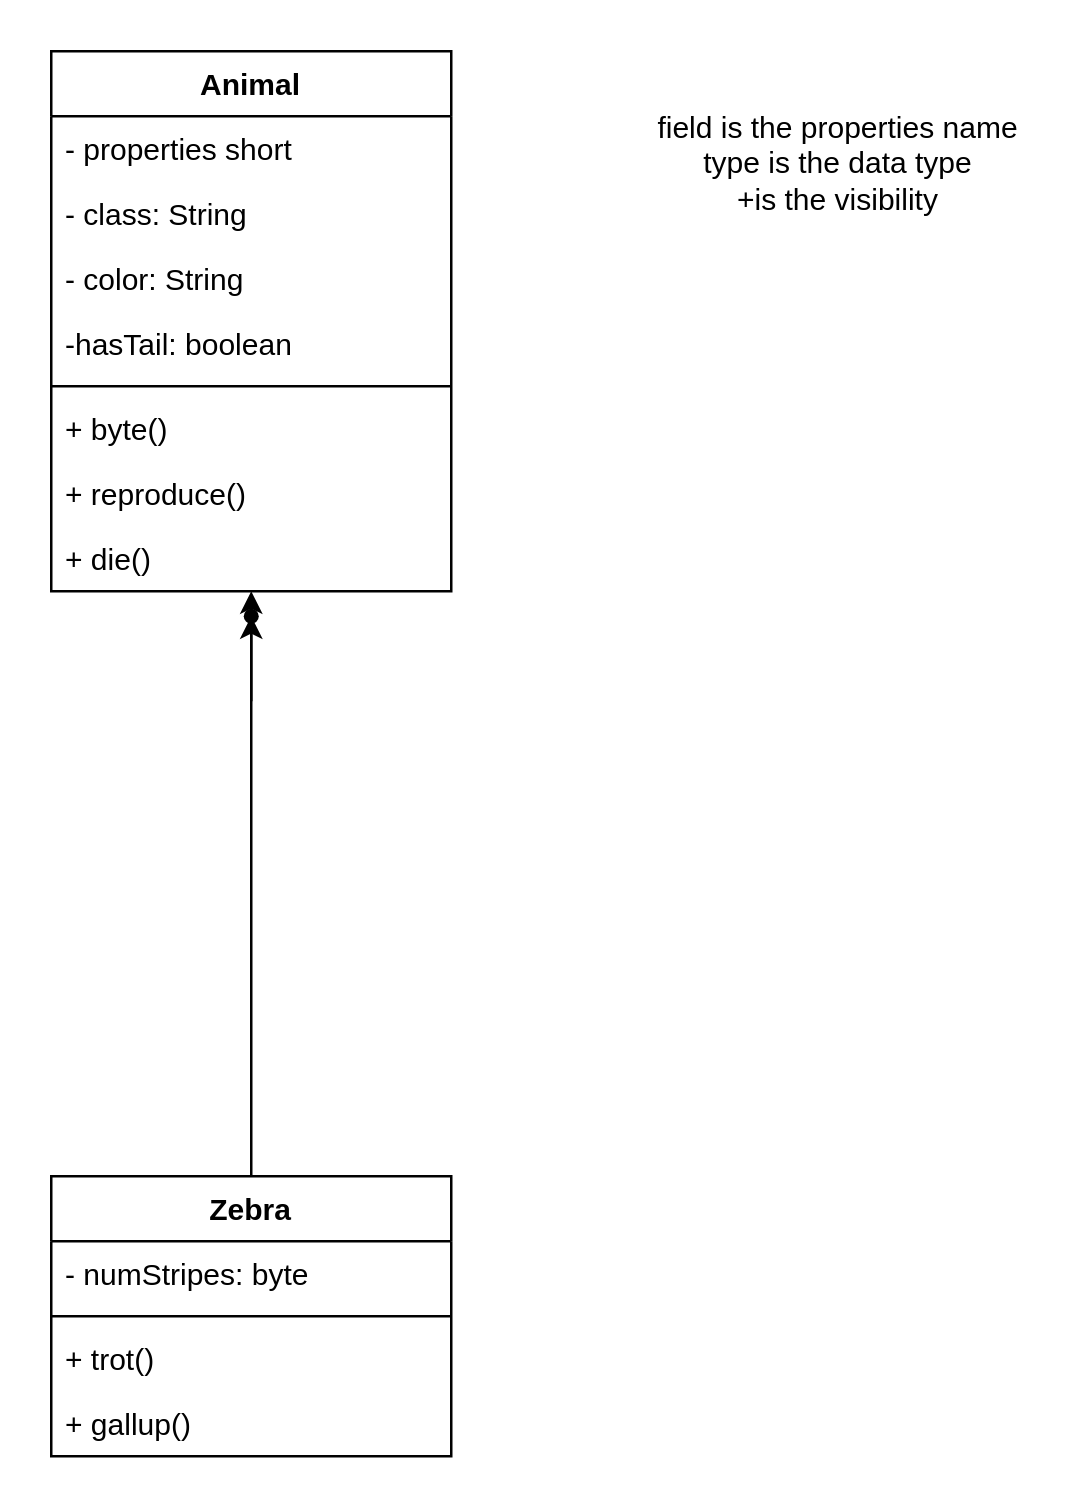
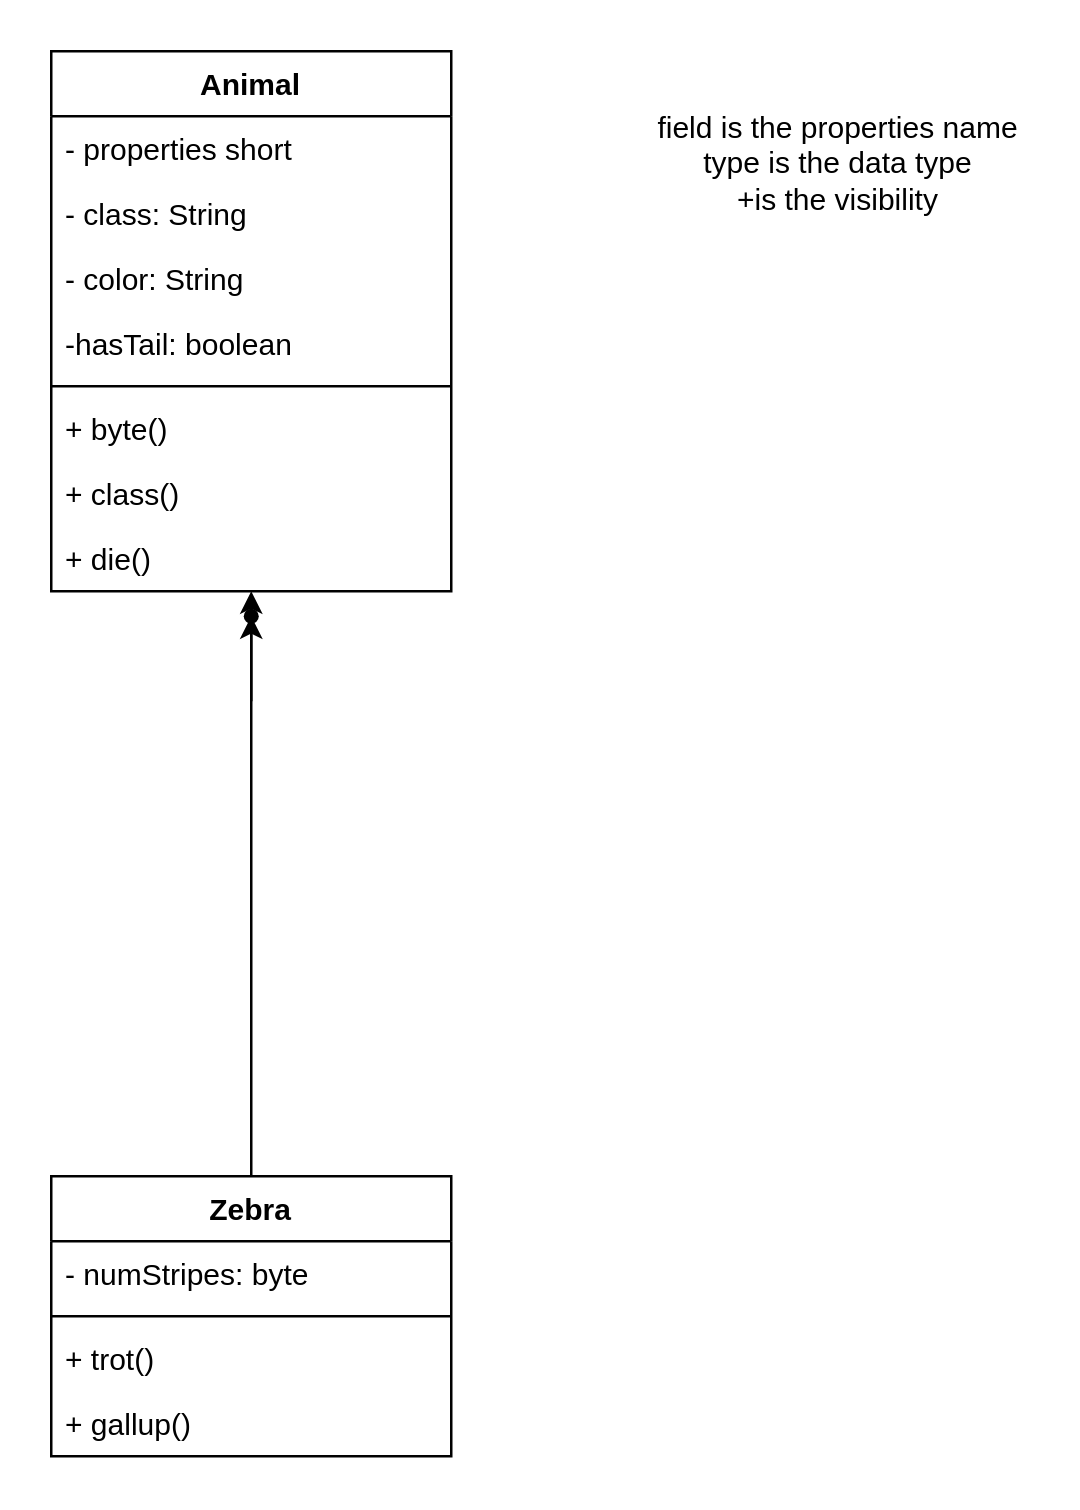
node "+ reproduce()": label "+ reproduce()" -> "+ class()"
